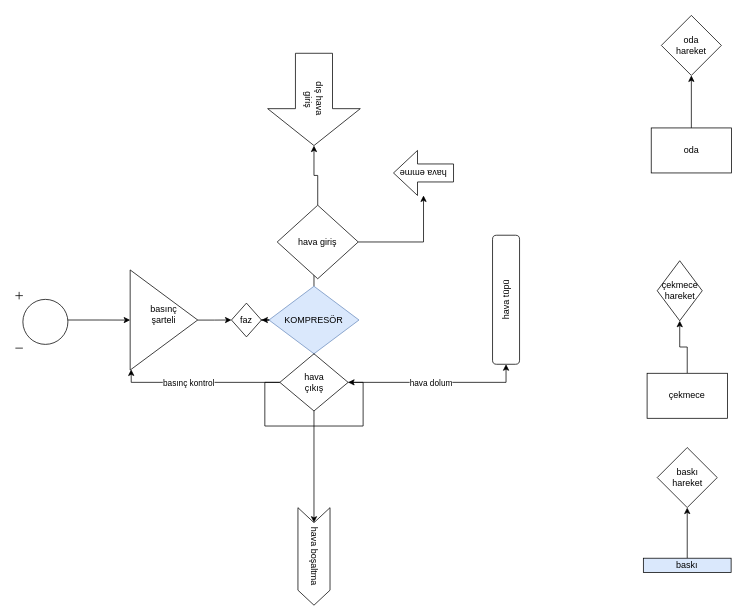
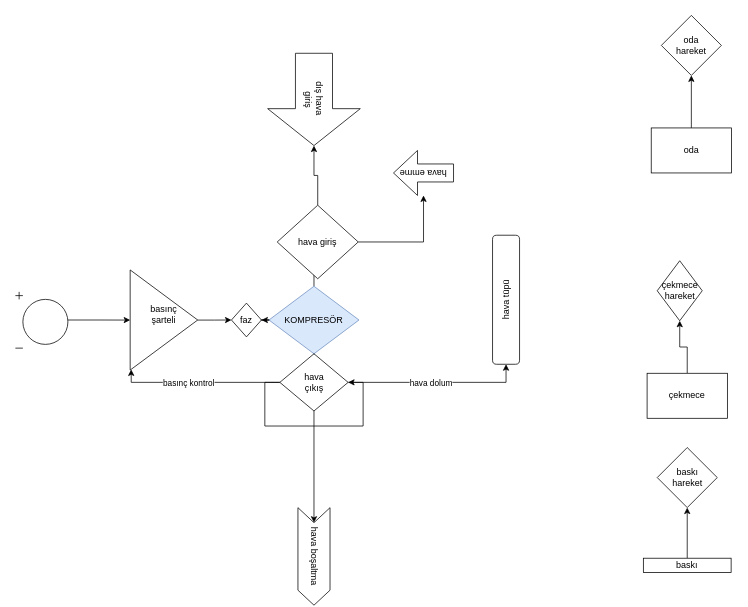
node "baskı": fillcolor #dae8fc -> #ffffff
